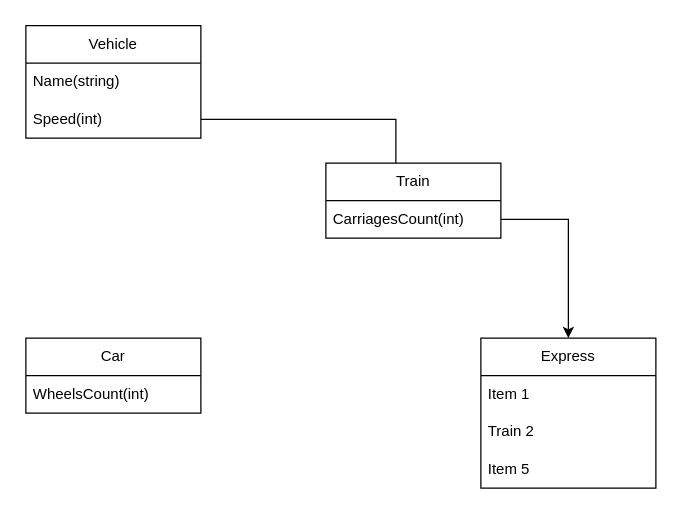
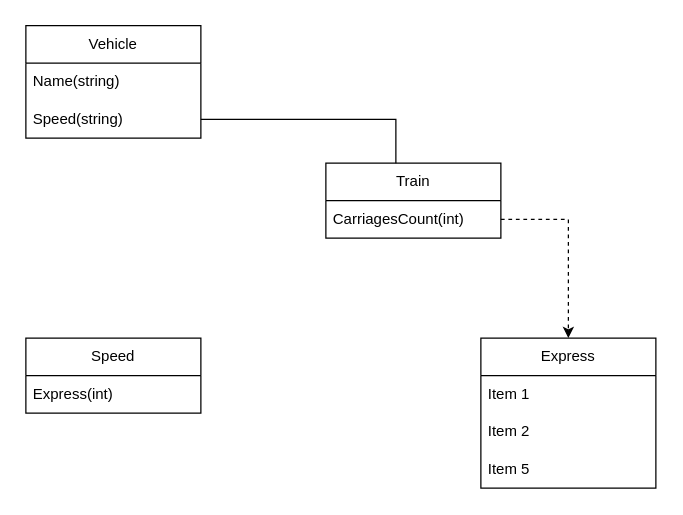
node "Speed(int)": label "Speed(int)" -> "Speed(string)"
edge "CarriagesCount(int)" -> "Express": style solid -> dashed
node "Car": label "Car" -> "Speed"
node "WheelsCount(int)": label "WheelsCount(int)" -> "Express(int)"
node "Train 2": label "Train 2" -> "Item 2"
